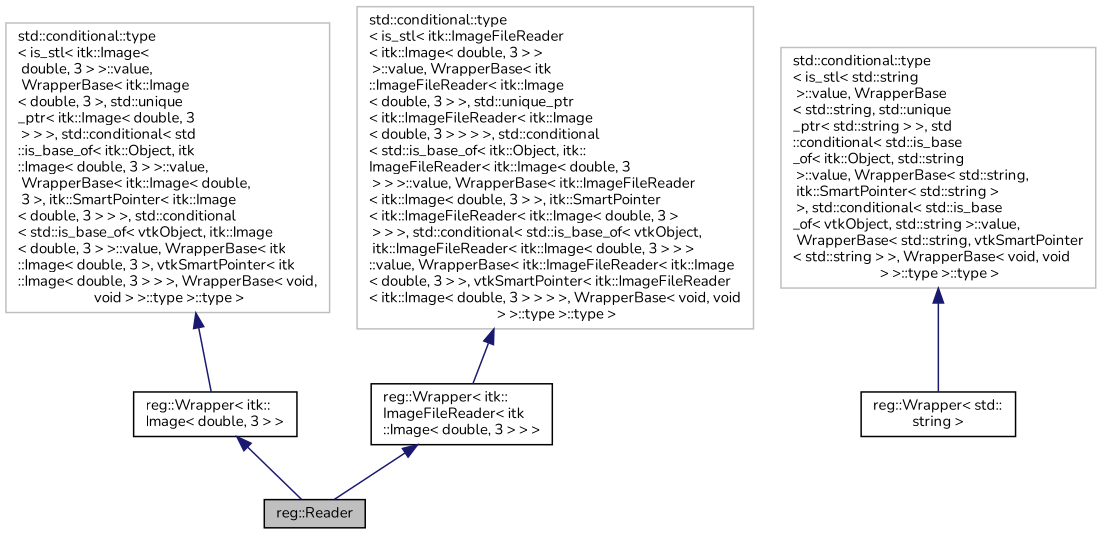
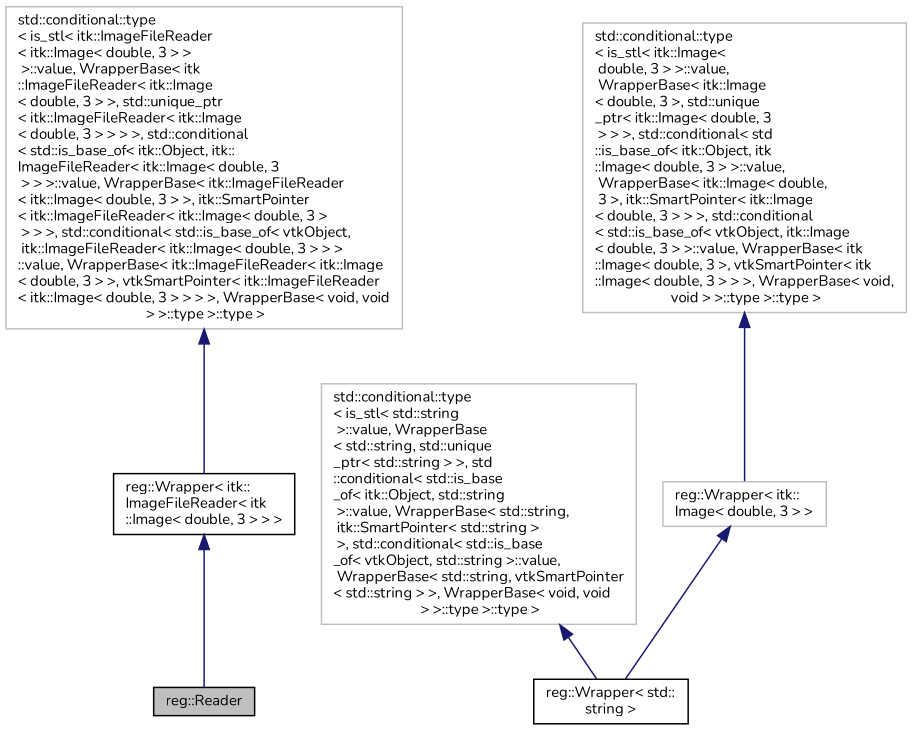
node "reg::Wrapper< itk:: Image< double, 3 > >": color black -> grey75
edge "reg::Reader" -> "reg::Wrapper< itk:: Image< double, 3 > >": now "reg::Wrapper< std:: string >" -> "reg::Wrapper< itk:: Image< double, 3 > >"
